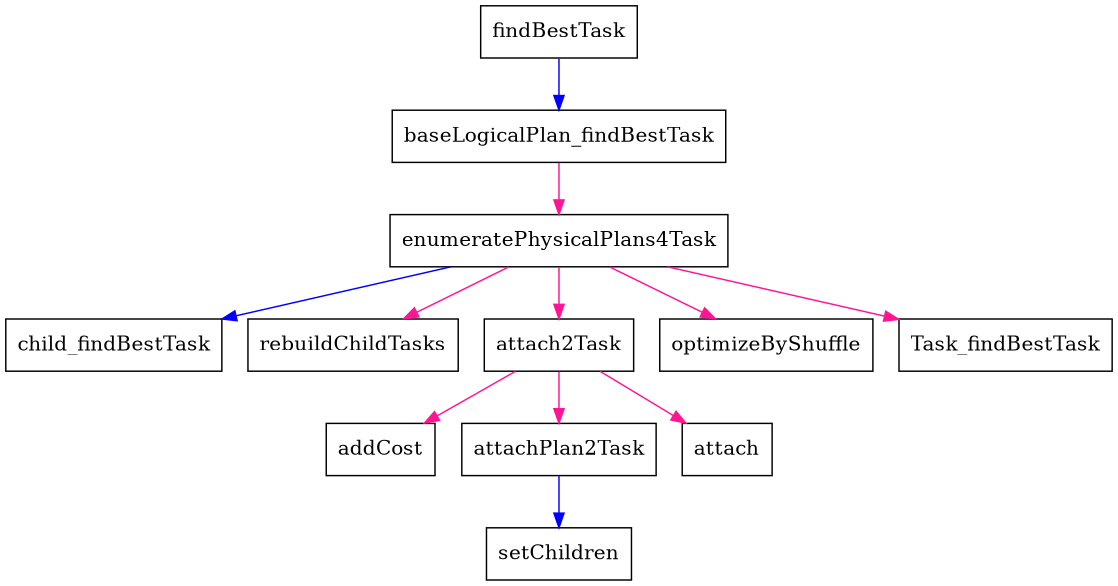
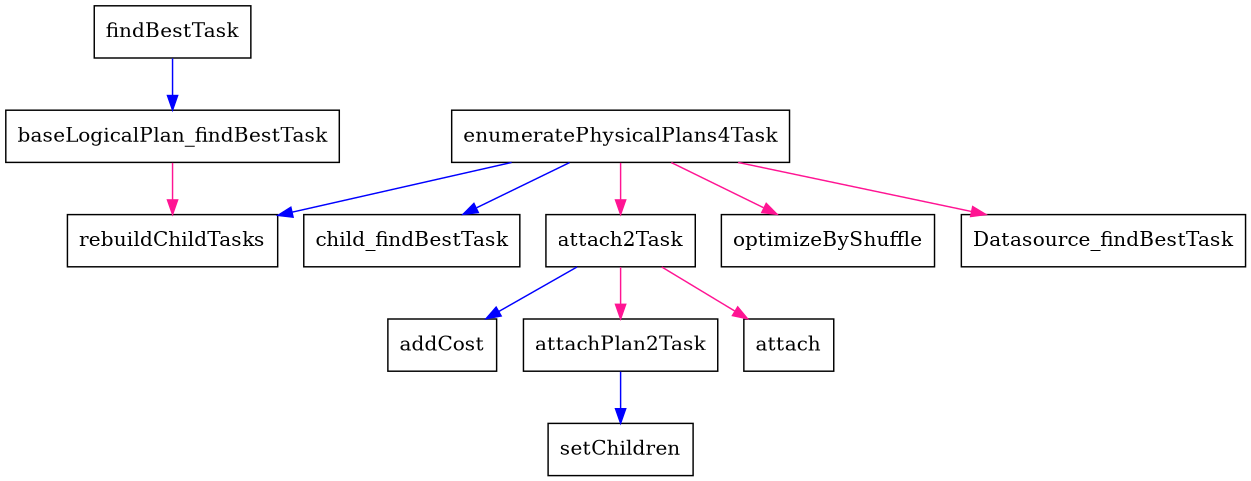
edge "baseLogicalPlan_findBestTask" -> "enumeratePhysicalPlans4Task": now "baseLogicalPlan_findBestTask" -> "rebuildChildTasks"
edge "enumeratePhysicalPlans4Task" -> "rebuildChildTasks": color deeppink -> blue
node "Task_findBestTask": label "Task_findBestTask" -> "Datasource_findBestTask"
edge "attach2Task" -> "addCost": color deeppink -> blue
